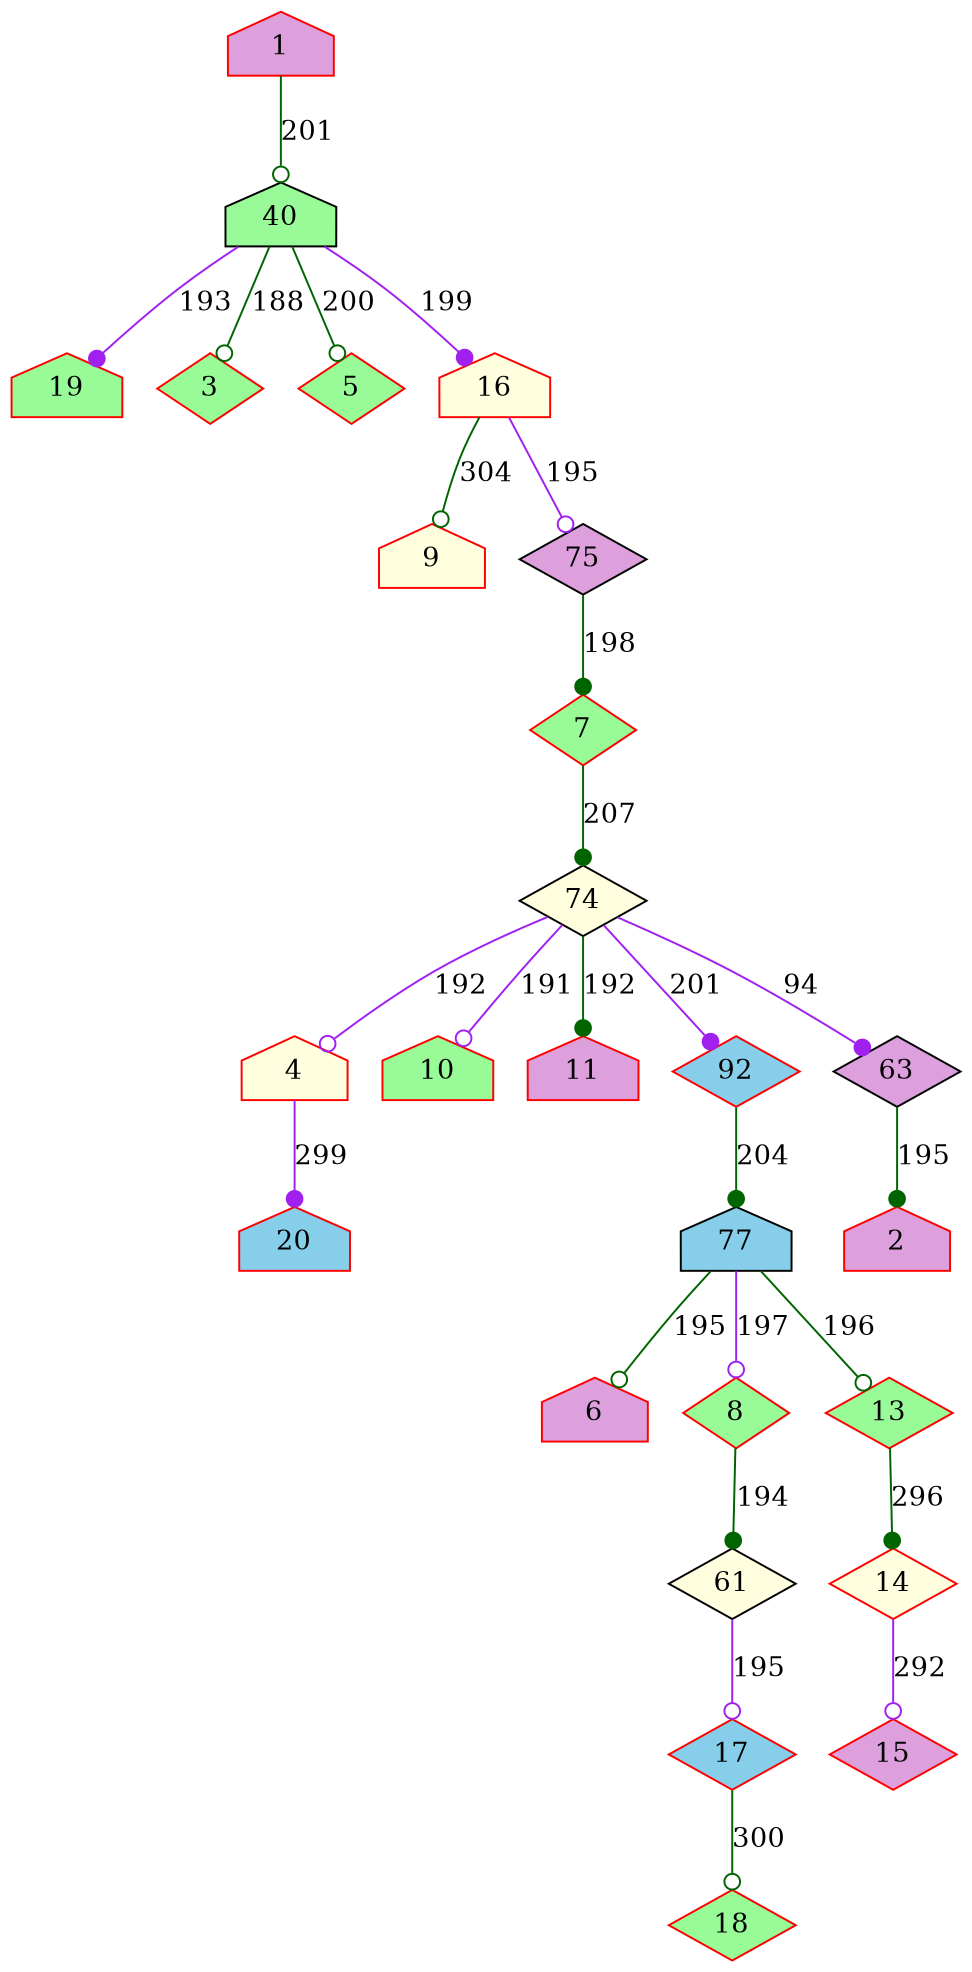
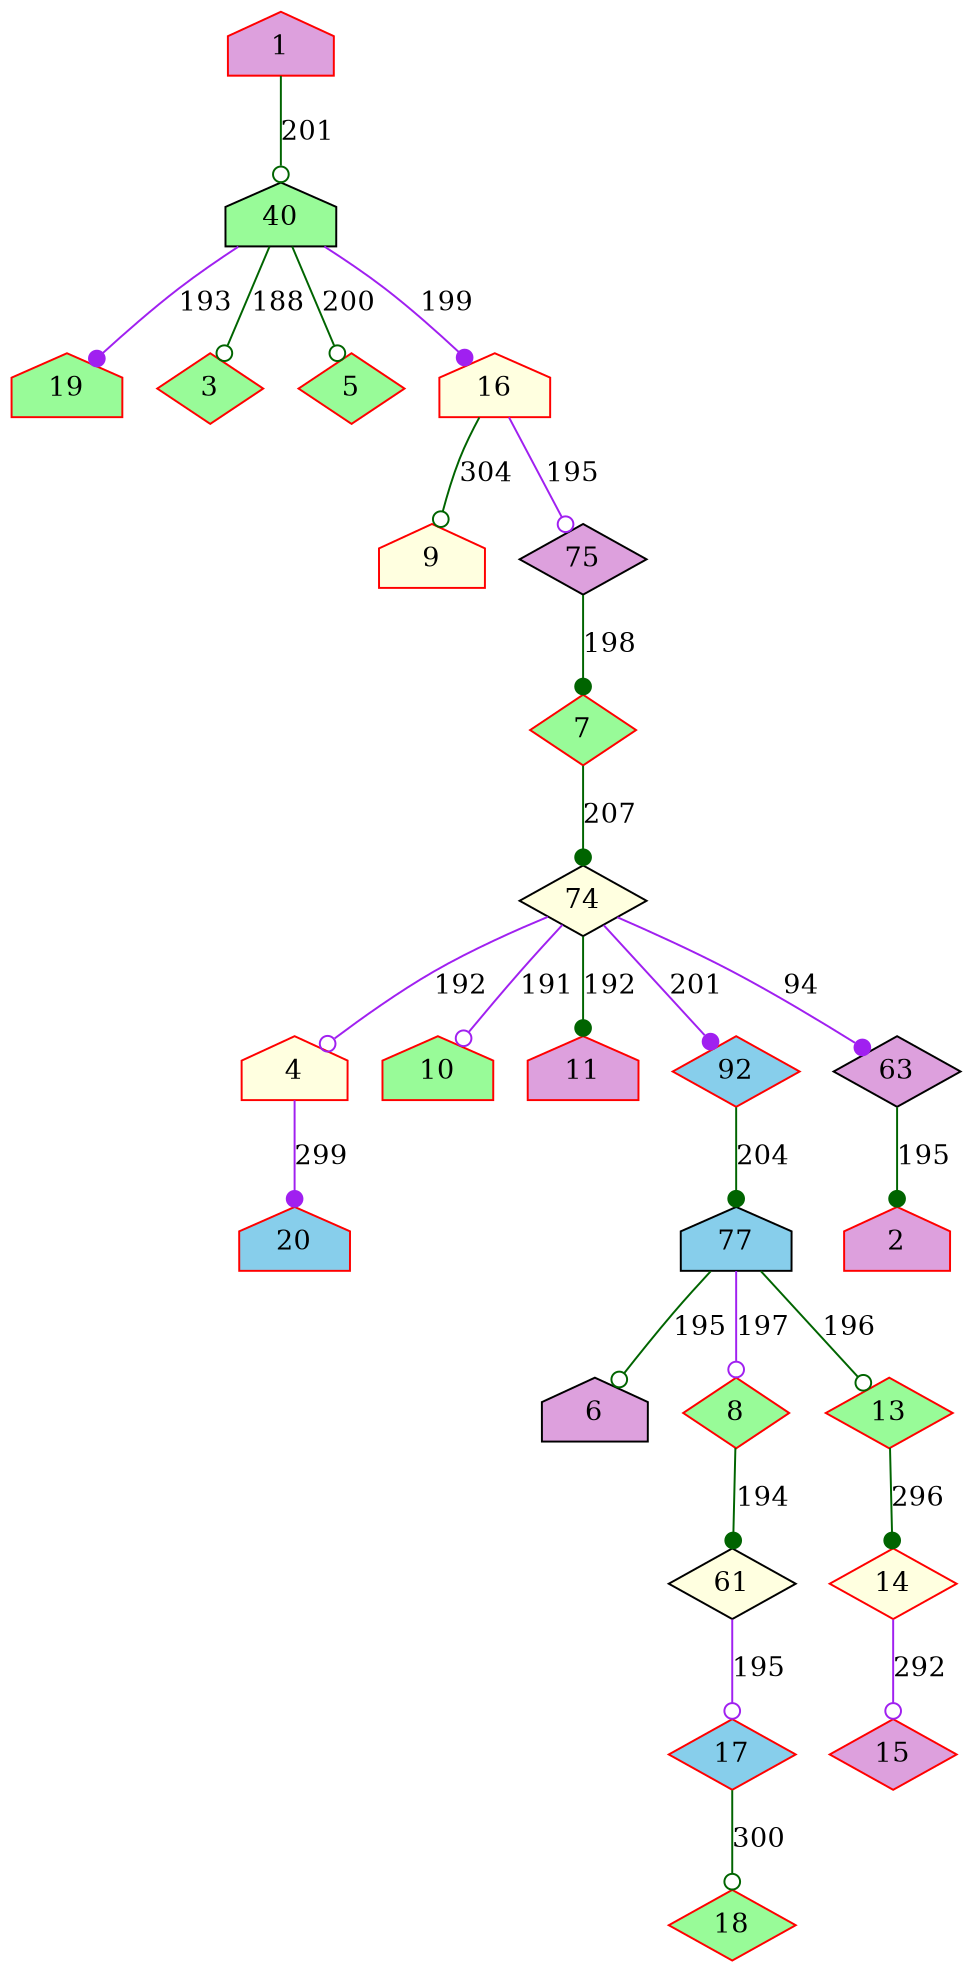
node "6": color red -> black
